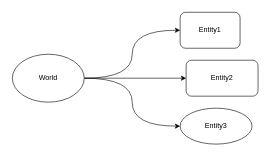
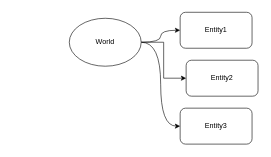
node "Entity1": size 60x36 -> 72x36
node "World": moved (48, 78) -> (105, 42)
node "Entity3": shape ellipse -> rounded rectangle
